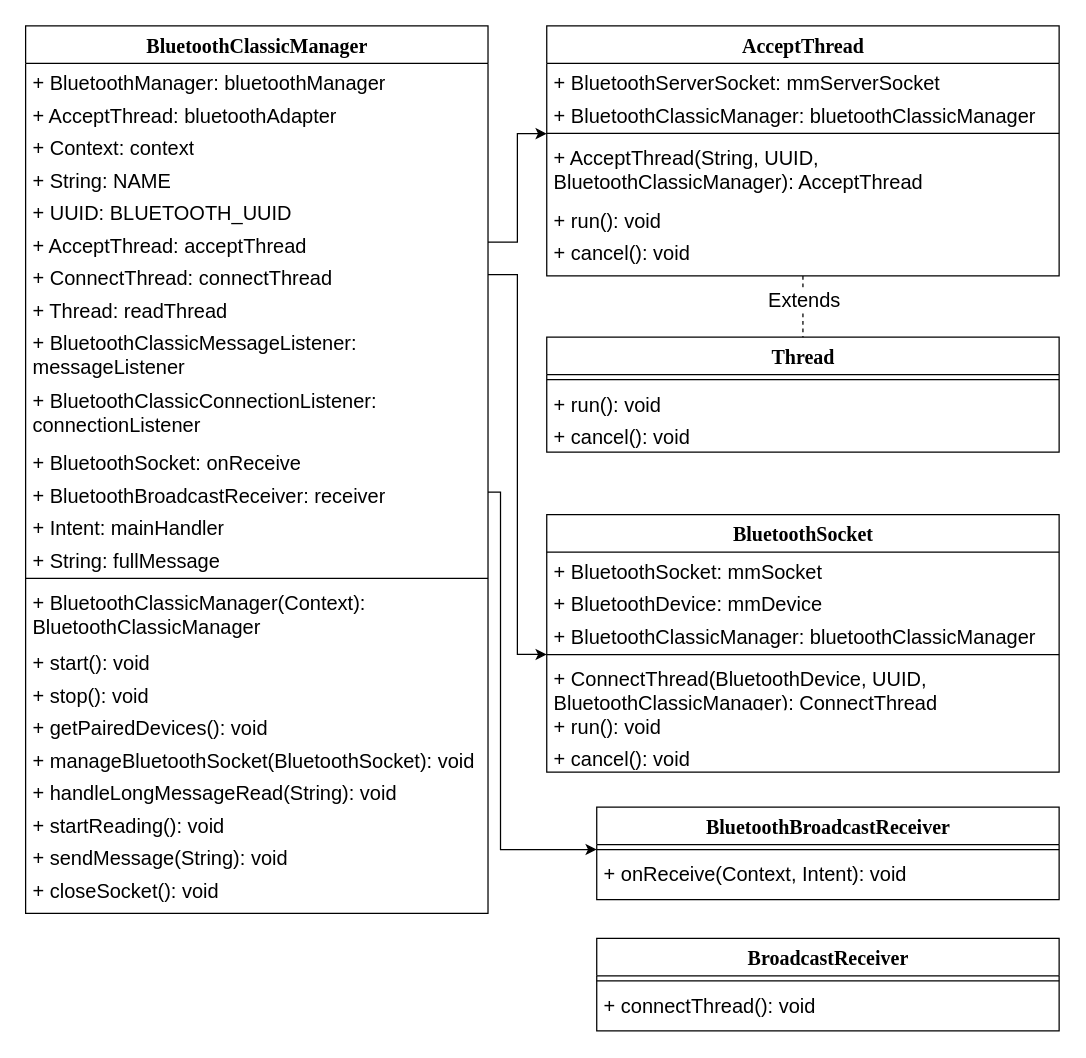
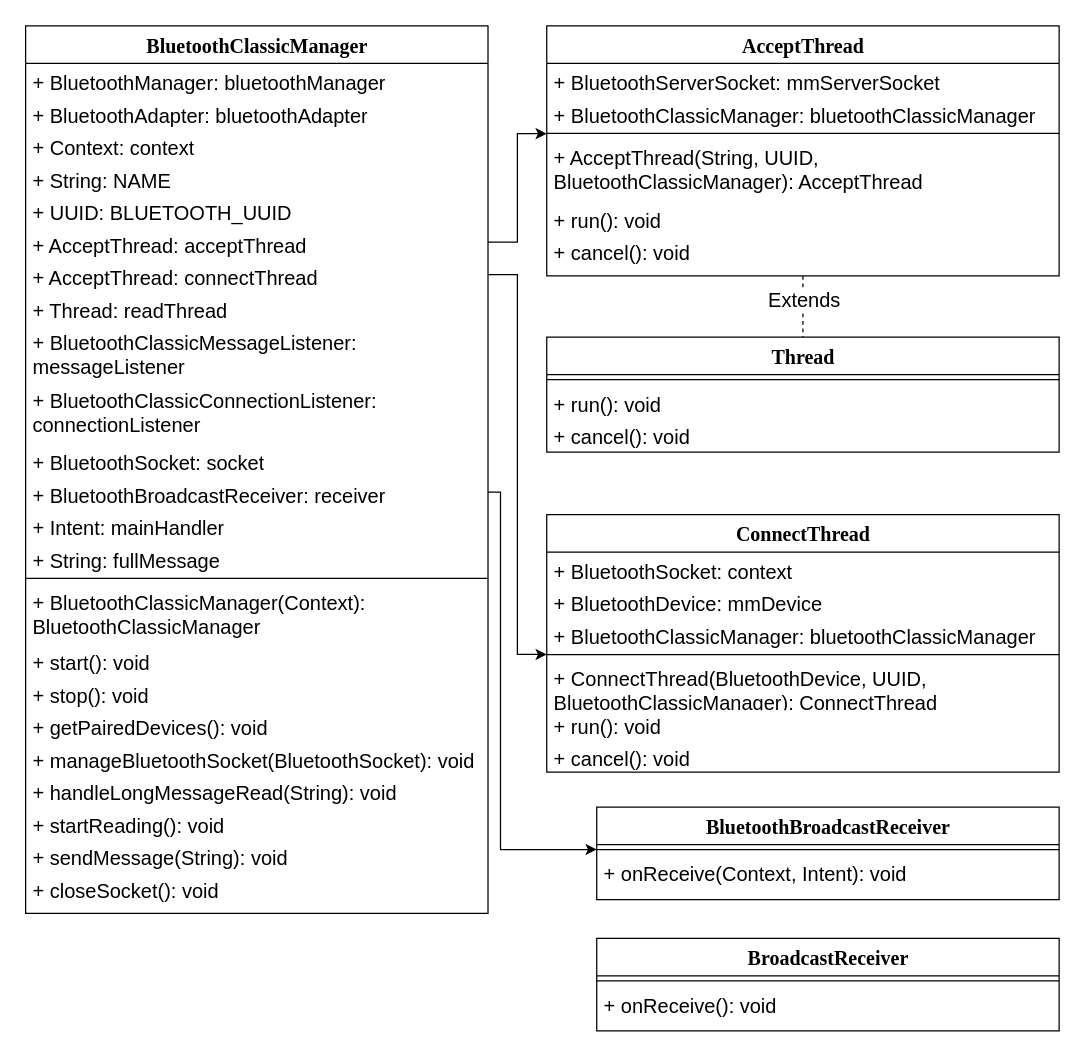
node "+ AcceptThread: bluetoothAdapter": label "+ AcceptThread: bluetoothAdapter" -> "+ BluetoothAdapter: bluetoothAdapter"
node "+ ConnectThread: connectThread": label "+ ConnectThread: connectThread" -> "+ AcceptThread: connectThread"
node "+ BluetoothSocket: onReceive": label "+ BluetoothSocket: onReceive" -> "+ BluetoothSocket: socket"
node "BluetoothSocket": label "BluetoothSocket" -> "ConnectThread"
node "+ BluetoothSocket: mmSocket": label "+ BluetoothSocket: mmSocket" -> "+ BluetoothSocket: context"
node "+ connectThread(): void": label "+ connectThread(): void" -> "+ onReceive(): void"
